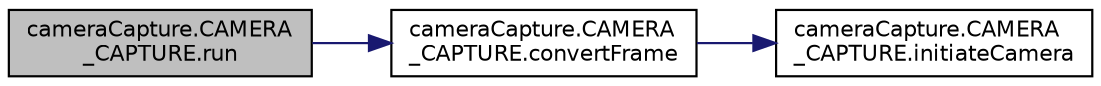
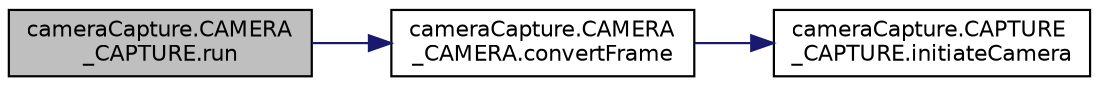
node "cameraCapture.CAMERA _CAPTURE.convertFrame": label "cameraCapture.CAMERA _CAPTURE.convertFrame" -> "cameraCapture.CAMERA _CAMERA.convertFrame"
node "cameraCapture.CAMERA _CAPTURE.initiateCamera": label "cameraCapture.CAMERA _CAPTURE.initiateCamera" -> "cameraCapture.CAPTURE _CAPTURE.initiateCamera"
